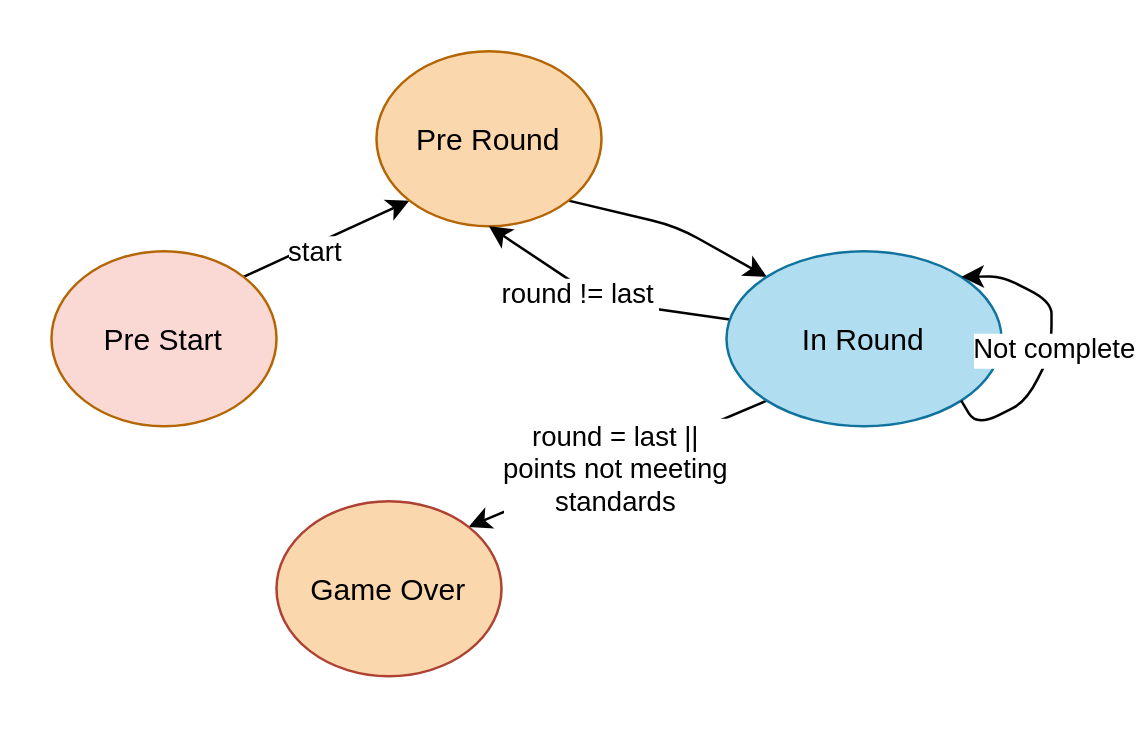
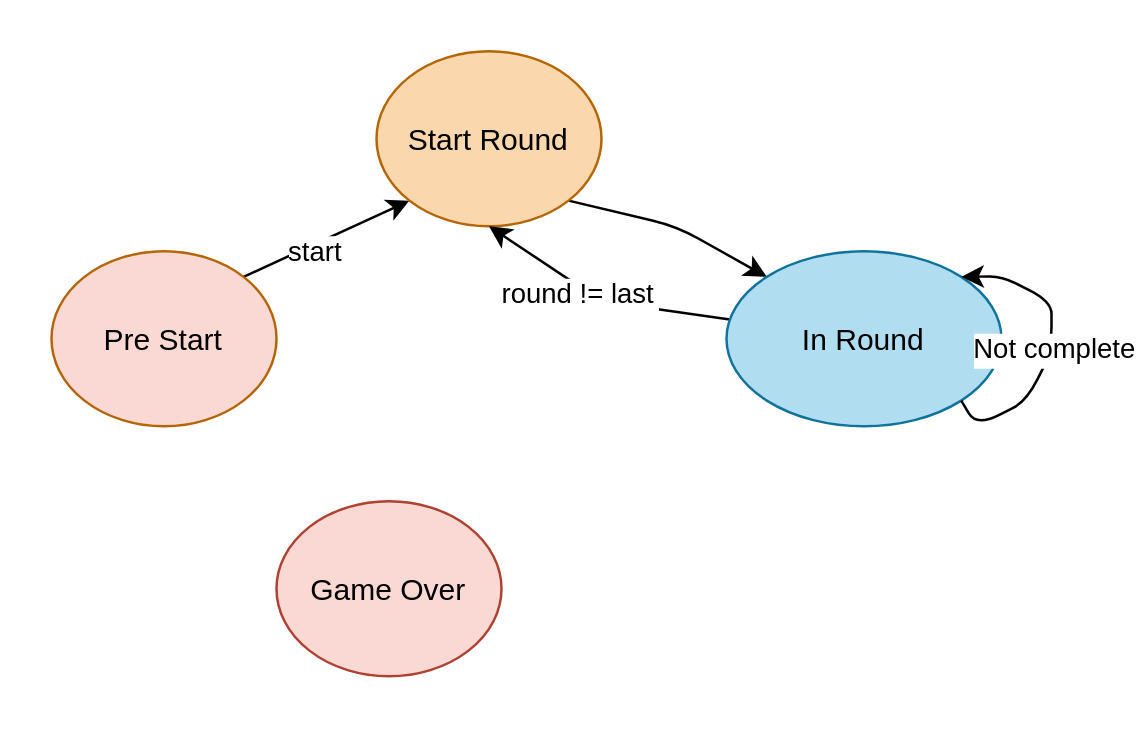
node "Pre Round": label "Pre Round" -> "Start Round"
edge "In Round" -> "Game Over": removed, label "round = last || points not meeting standards"
node "Game Over": fillcolor #fad7ac -> #fad9d5
